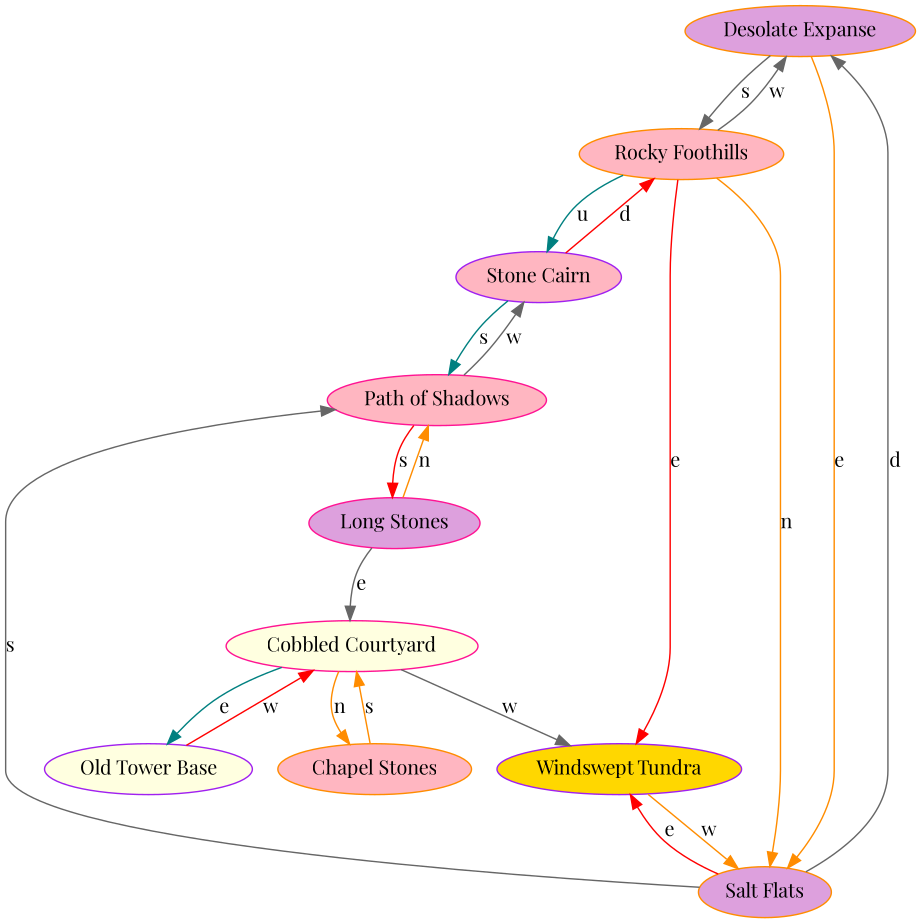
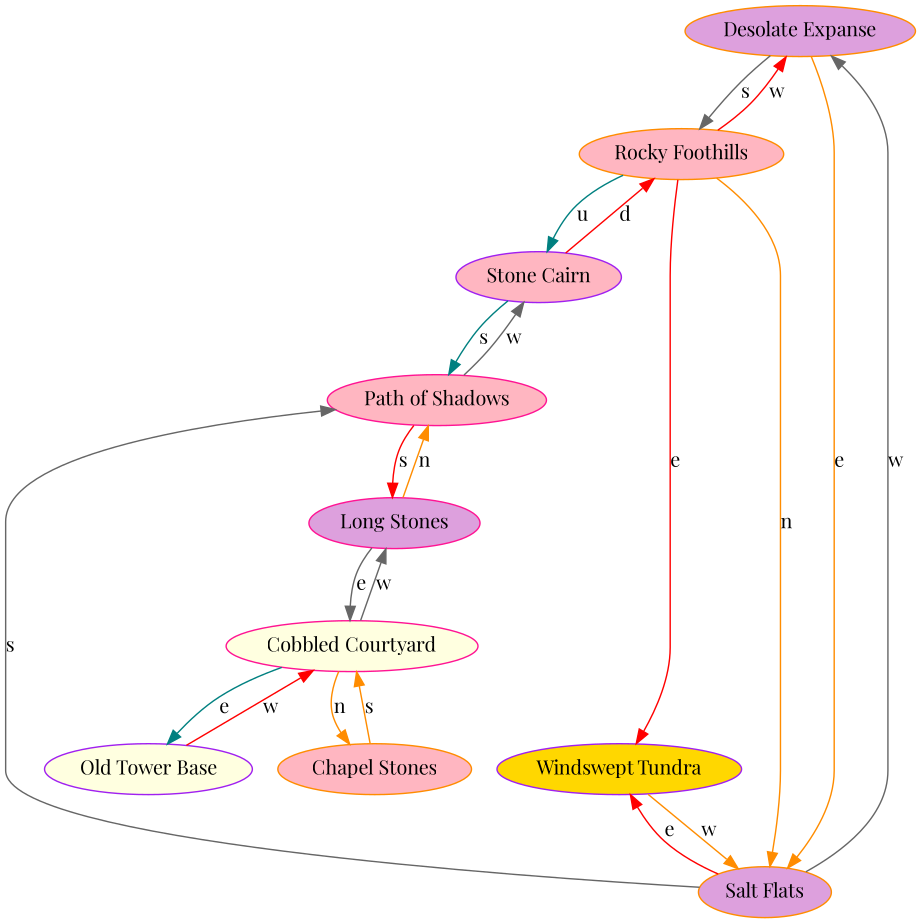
edge "Rocky Foothills" -> "Desolate Expanse": color gray40 -> red
edge "Salt Flats" -> "Desolate Expanse": label "d" -> "w"
edge "Cobbled Courtyard" -> "Windswept Tundra": now "Cobbled Courtyard" -> "Long Stones"
